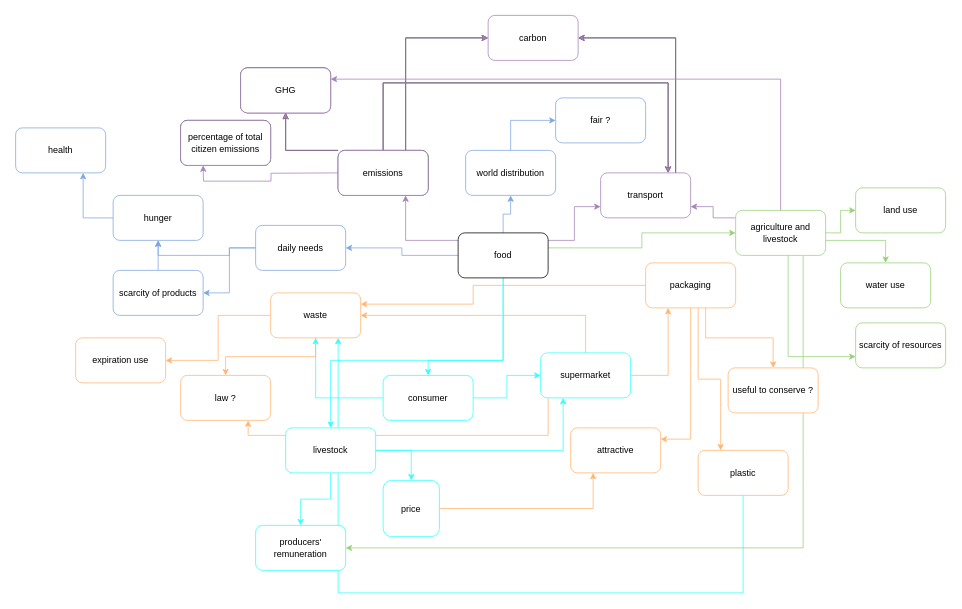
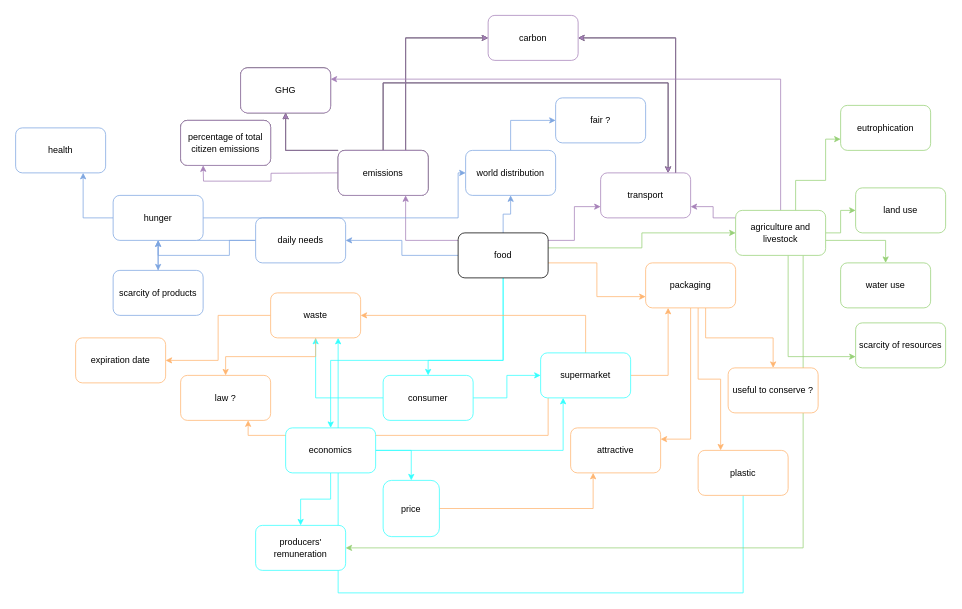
node "eutrophication": added
edge "agriculture and livestock" -> "eutrophication": added
edge "hunger" -> "world distribution": added
node "daily needs": moved (300, 248) -> (300, 240)
edge "packaging" -> "waste": removed
edge "food" -> "packaging": added
node "expiration use": label "expiration use" -> "expiration date"
node "livestock": label "livestock" -> "economics"
